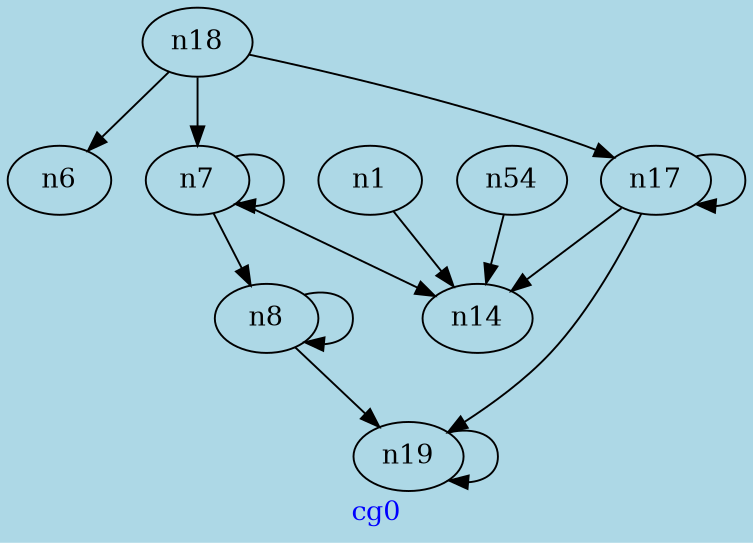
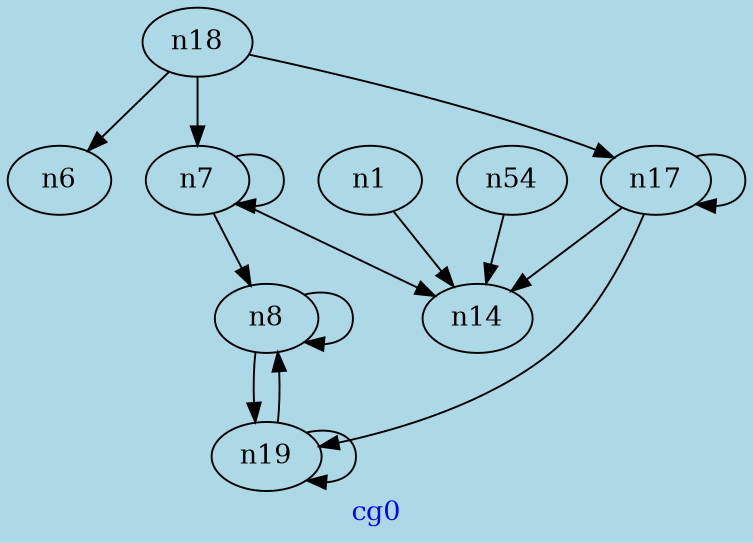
edge "n19" -> "n8": added
